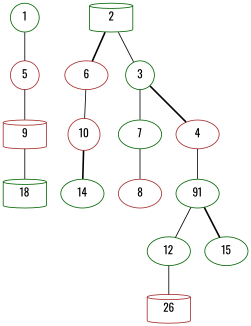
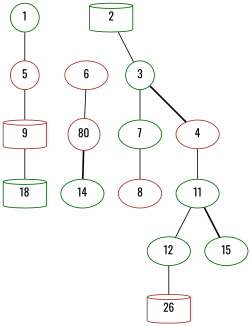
edge "2" -- "6": removed
node "10": label "10" -> "80"
node "91": label "91" -> "11"
